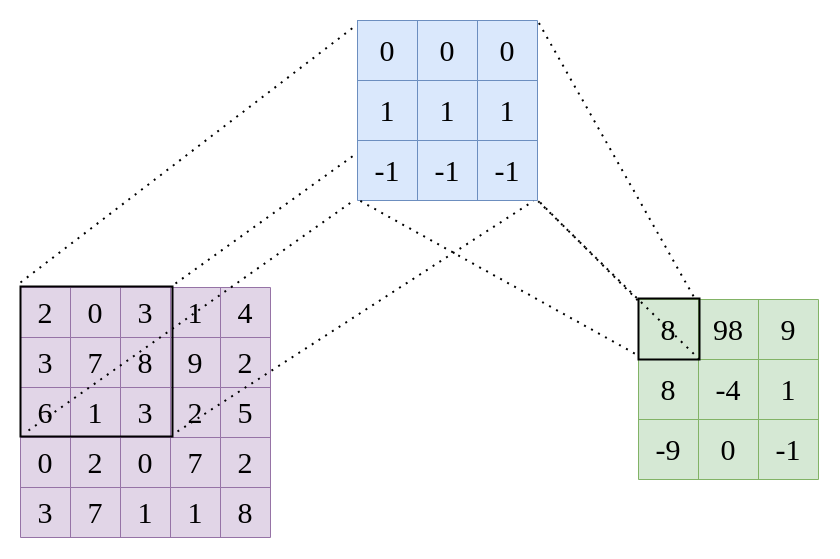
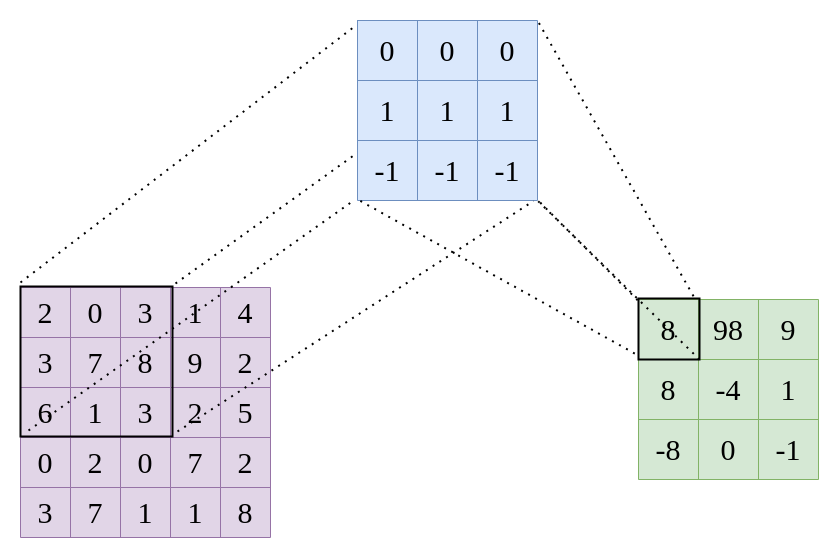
node "-9": label "-9" -> "-8"
